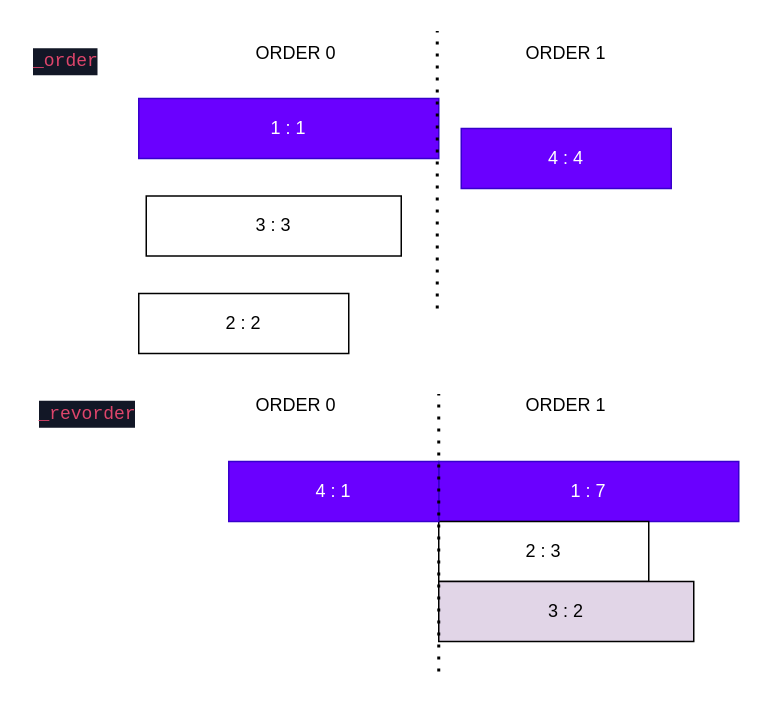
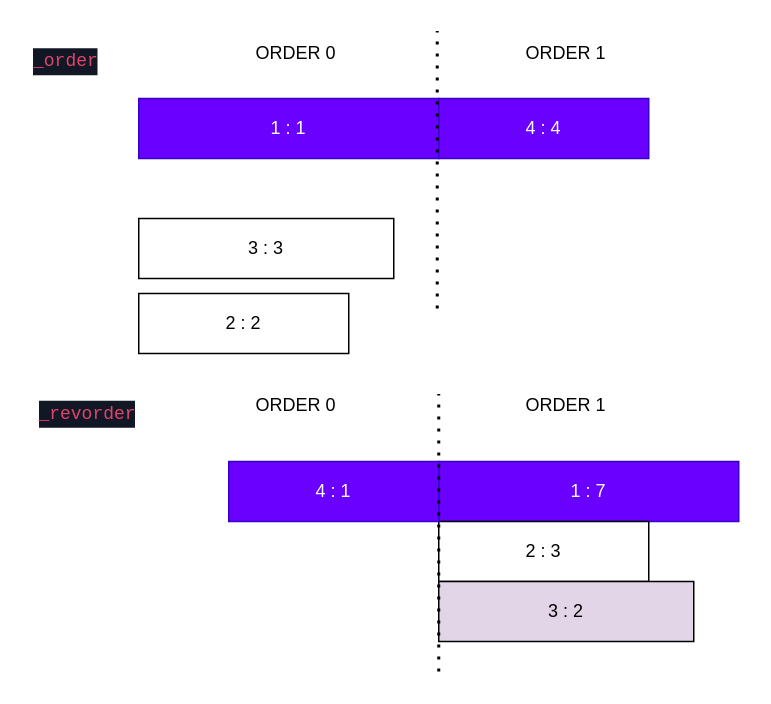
node "4 : 4": moved (566, 158) -> (544, 128)
node "3 : 3": moved (274, 226) -> (266, 248)
